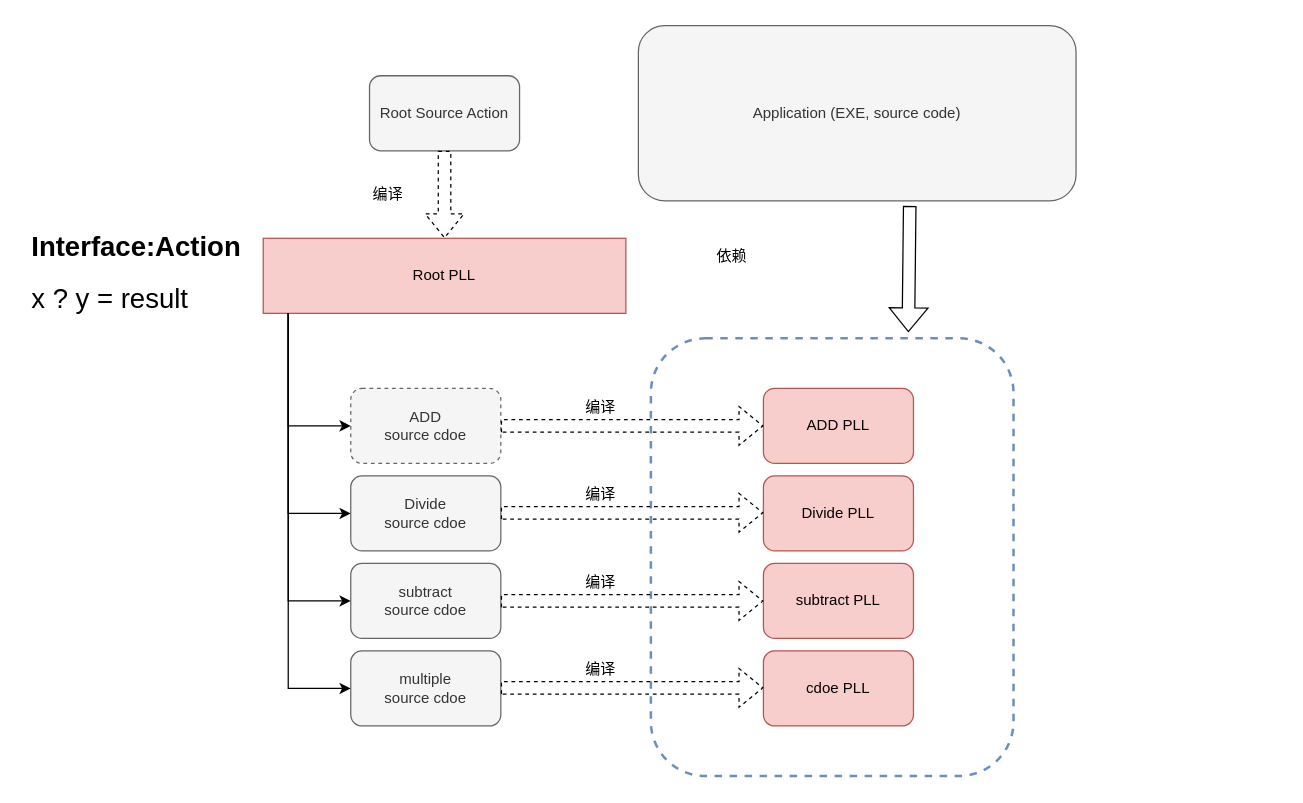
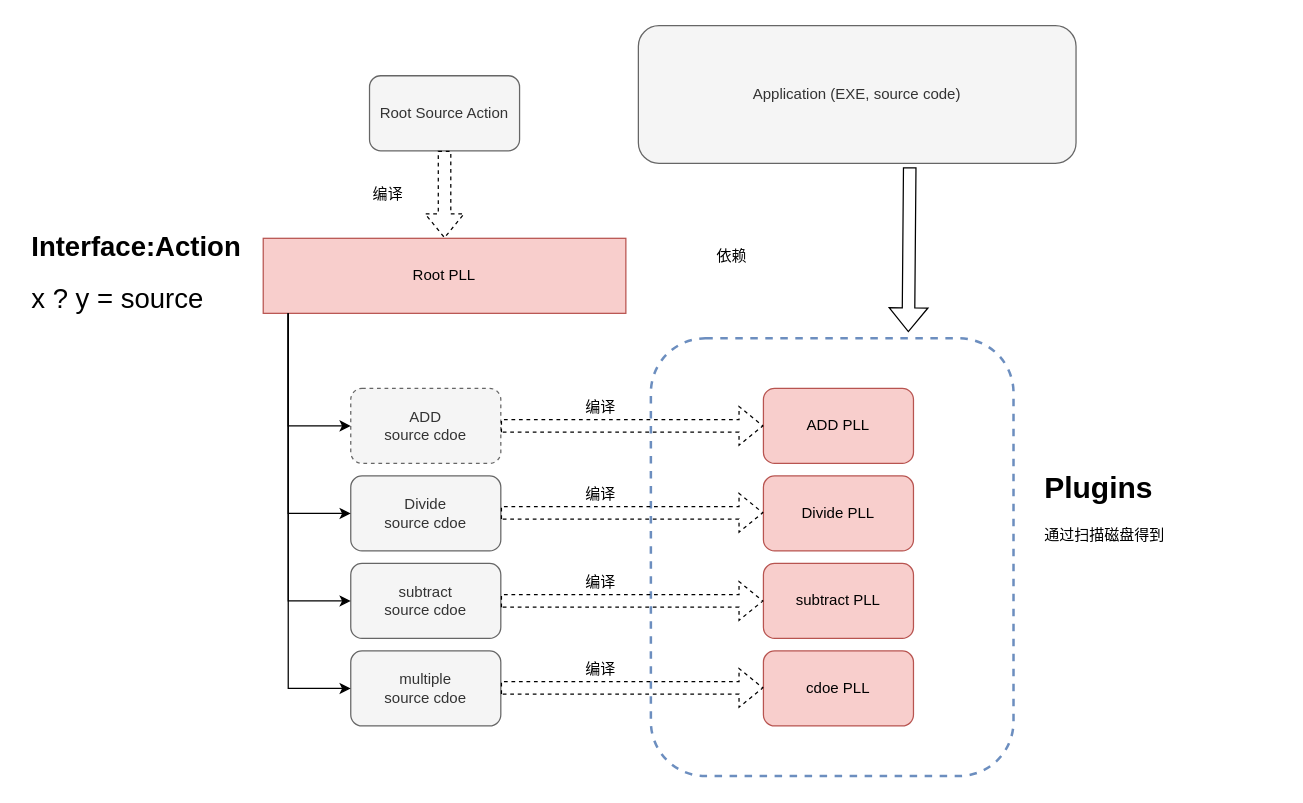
node "Application (EXE, source code)": size 438x175 -> 438x138
node "Interface:Action x ? y = result": label "Interface:Action x ? y = result" -> "Interface:Action x ? y = source"
node "Plugins通过扫描磁盘得到": added
